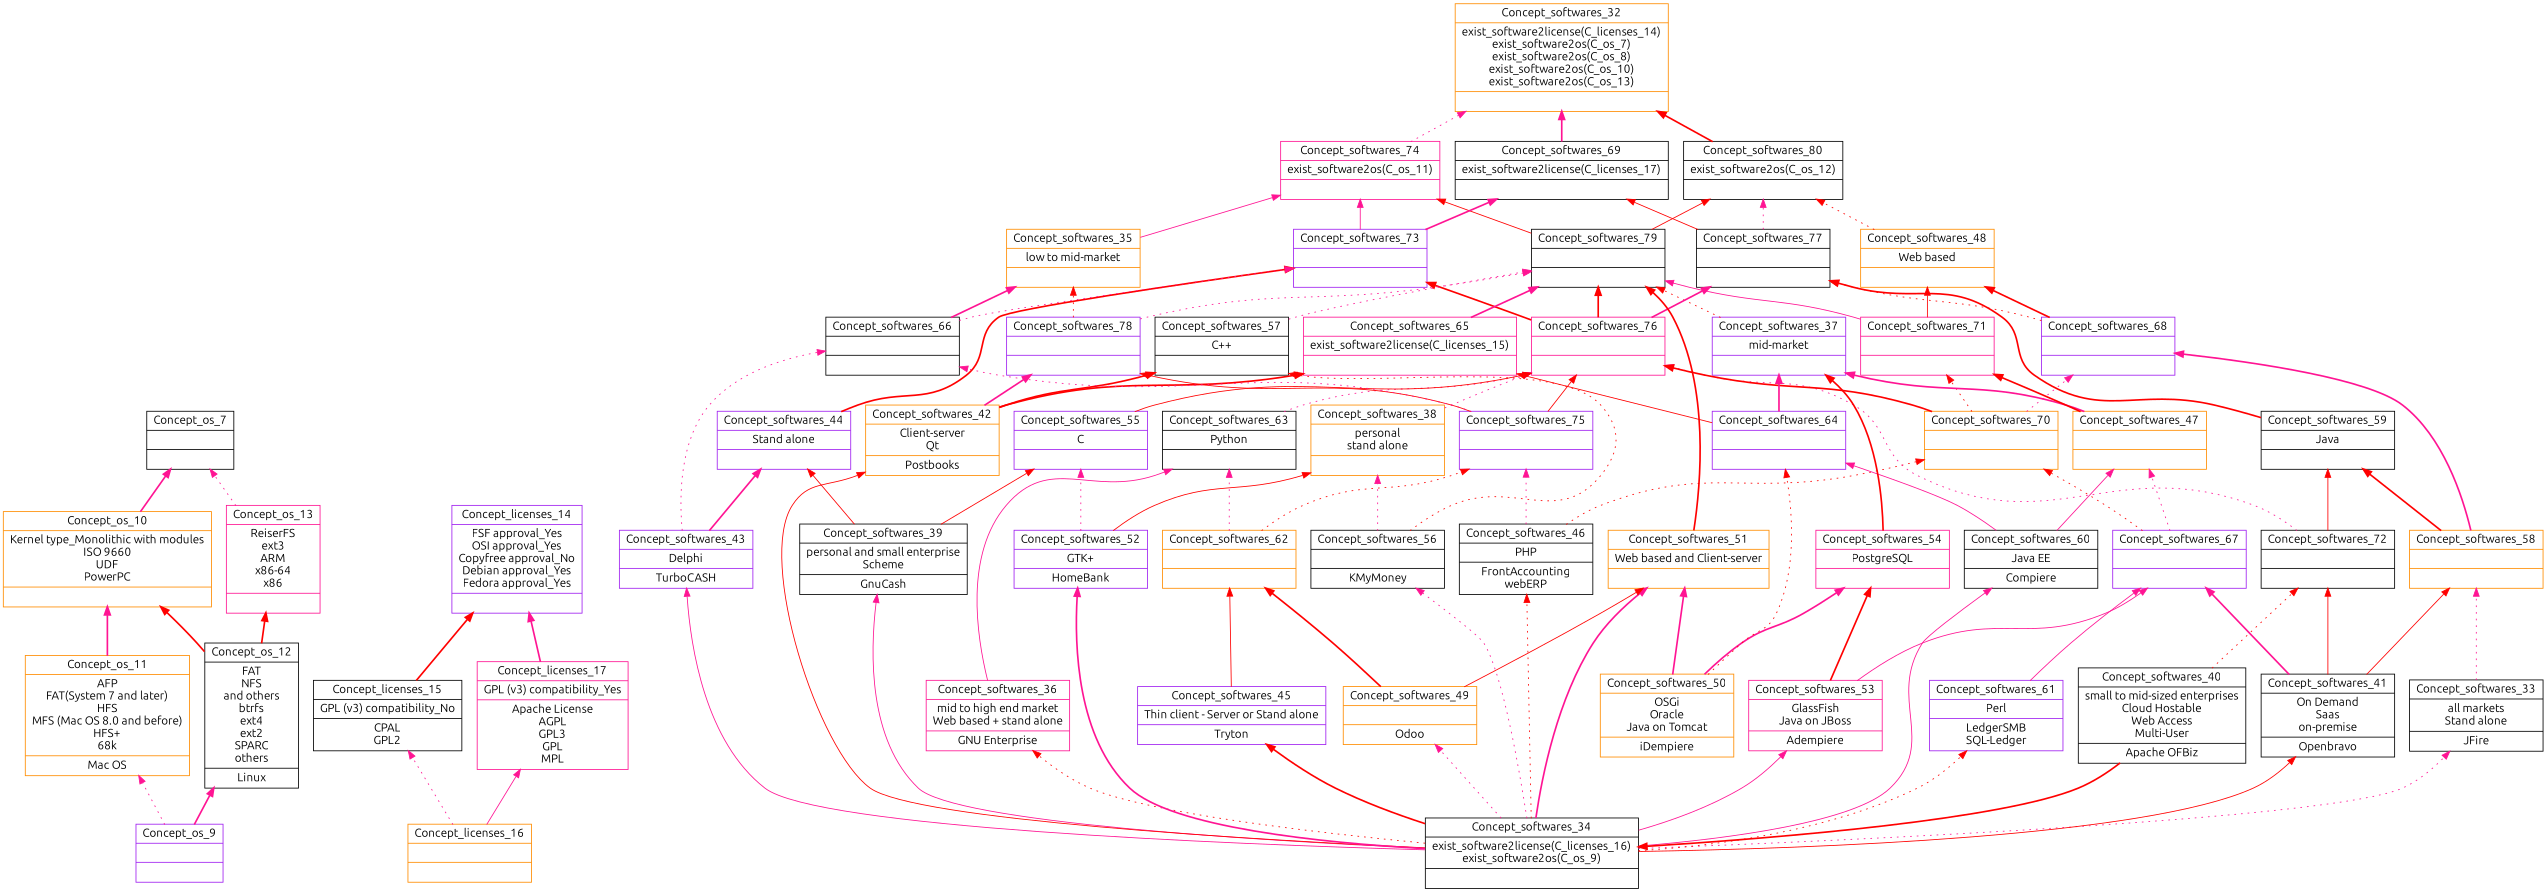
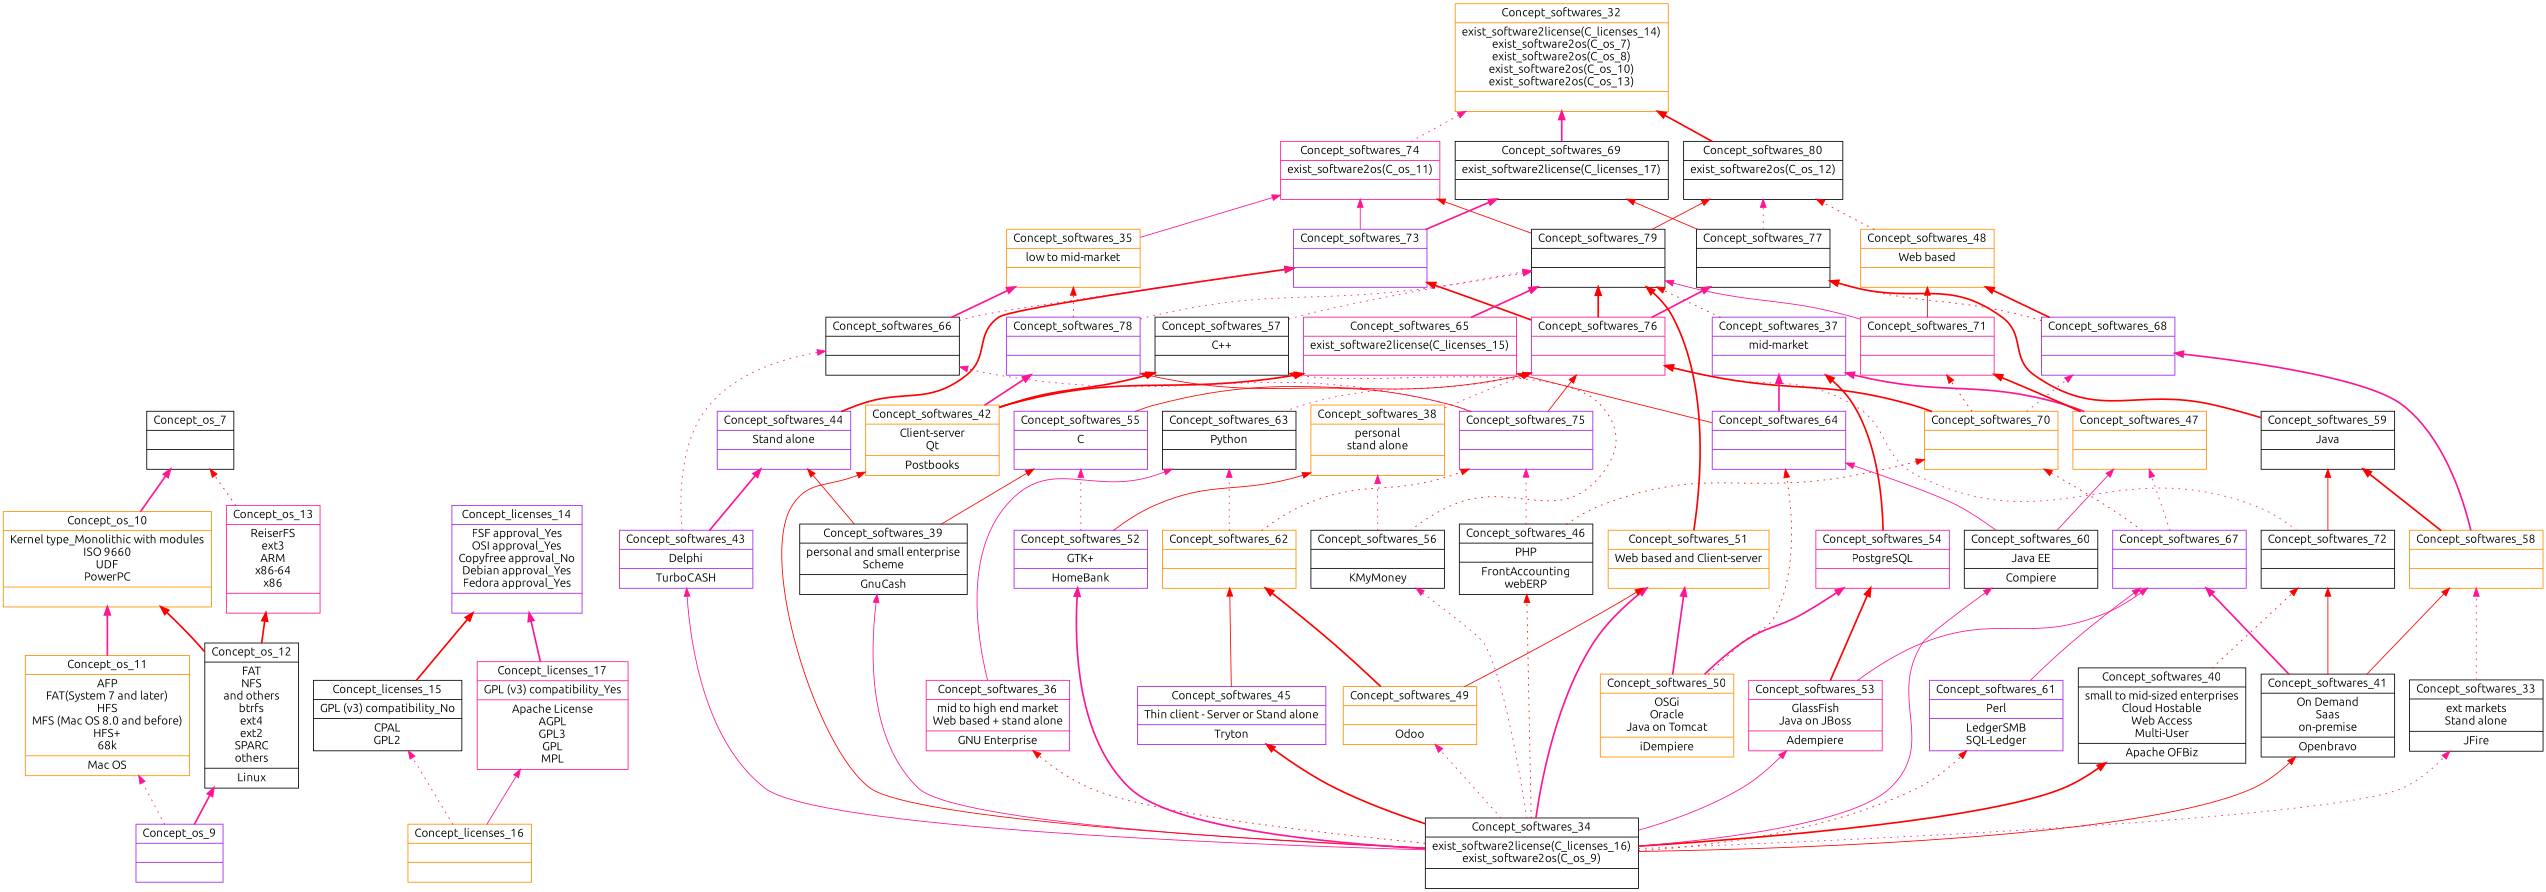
edge "Concept_os_13" -> "Concept_os_7": color deeppink -> red
node "Concept_softwares_33": text "all markets" -> "ext markets"
edge "Concept_softwares_40" -> "Concept_softwares_34": reversed
